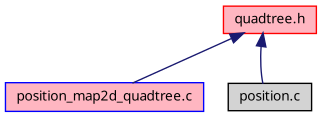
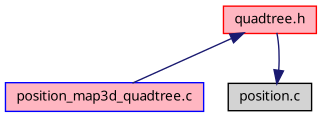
edge "position.c" -> "quadtree.h": reversed
node "position_map2d_quadtree.c": label "position_map2d_quadtree.c" -> "position_map3d_quadtree.c"
